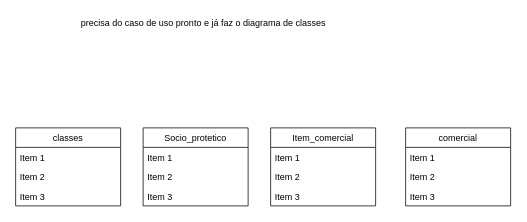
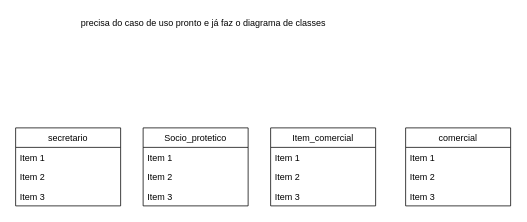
node "classes": label "classes" -> "secretario"
